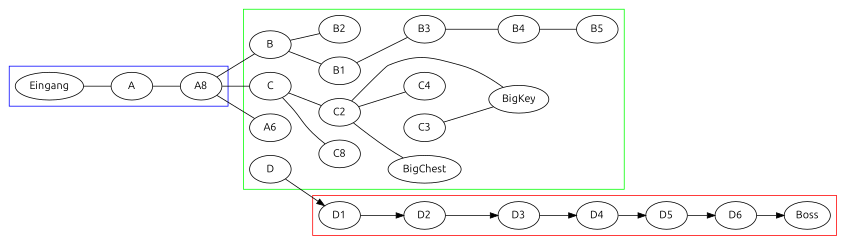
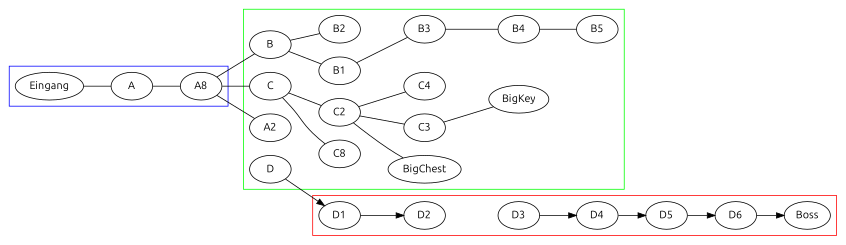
edge "BigKey" -- "C2": now "C3" -- "C2"
node "A6": label "A6" -> "A2"
edge "D2" -> "D3": removed
